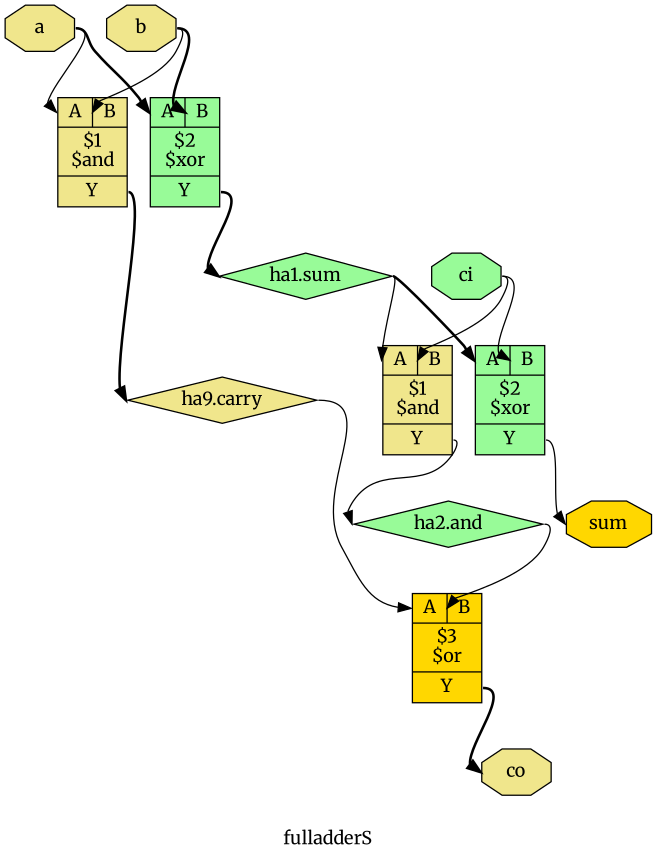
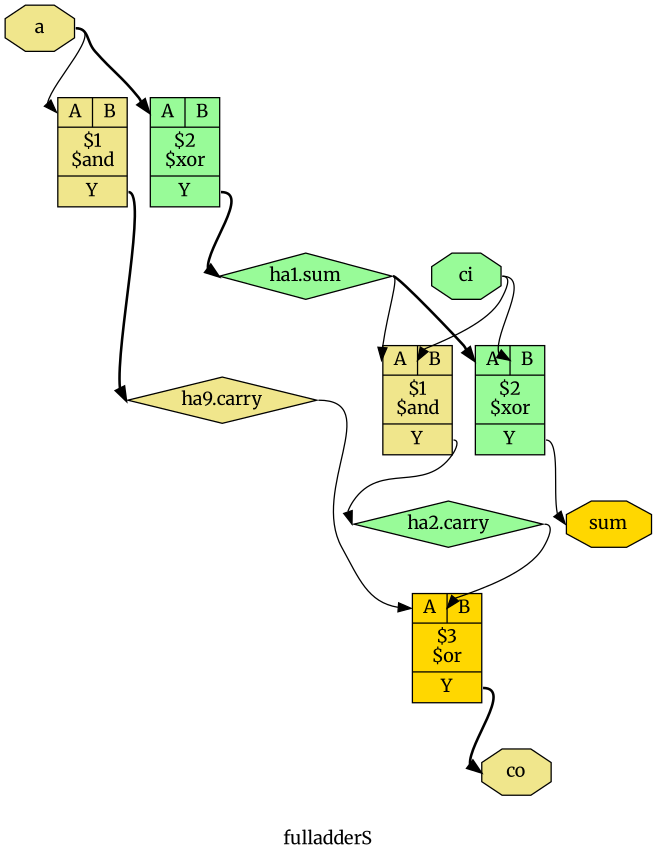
node "b": removed
node "ha2.and": label "ha2.and" -> "ha2.carry"
